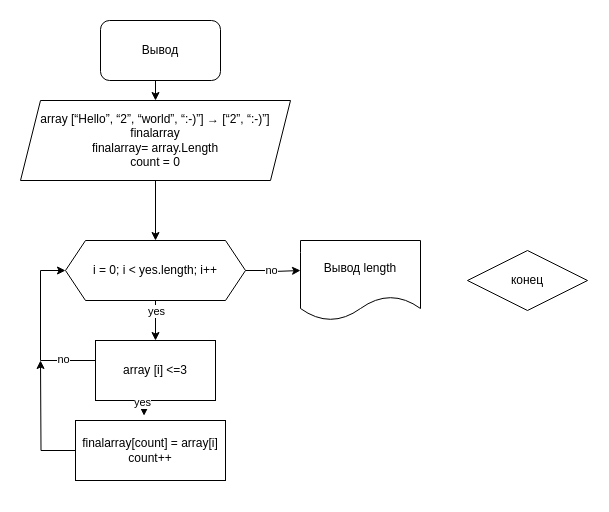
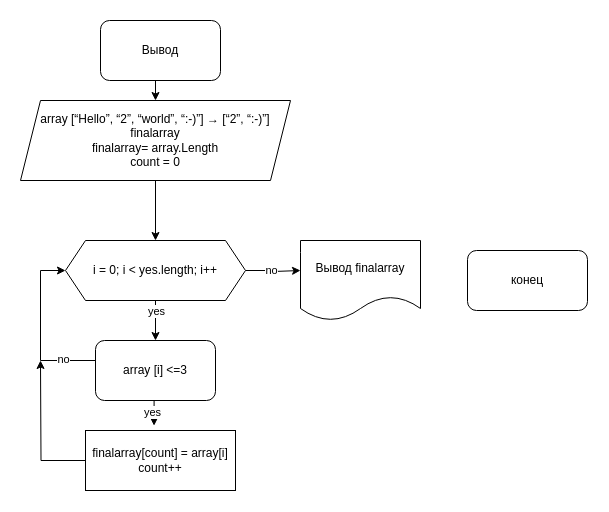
node "Вывод length": label "Вывод length" -> "Вывод finalarray"
node "конец": shape diamond -> rounded rectangle
node "array [i] <=3": shape rectangle -> rounded rectangle
node "finalarray[count] = array[i] count++": moved (151, 451) -> (161, 461)
